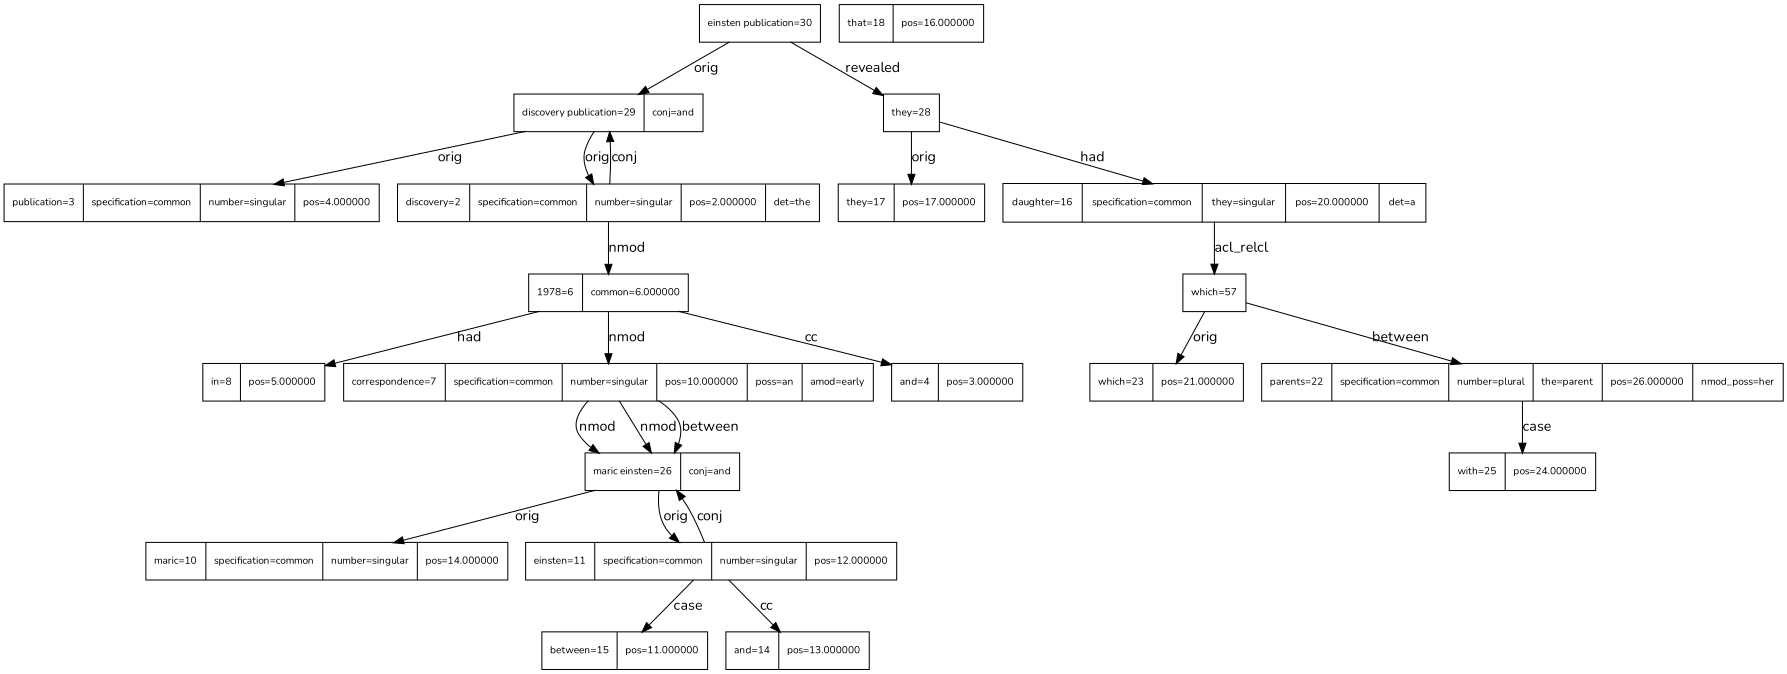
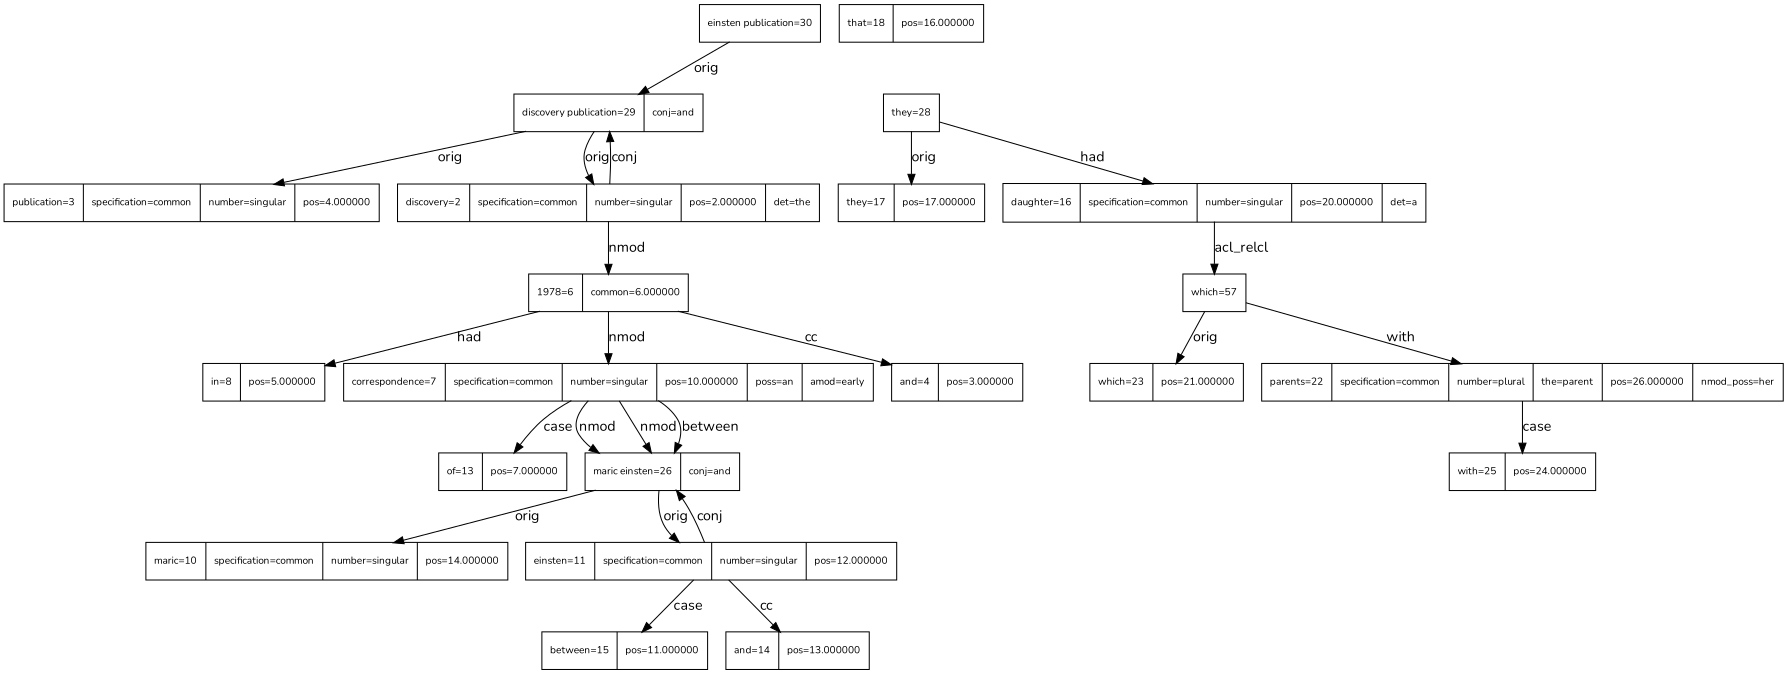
edge "einsten publication=30" -> "they=28": removed, label "revealed"
node "daughter=16": text "they=singular" -> "number=singular"
edge "which=57" -> "parents=22": label "between" -> "with"
node "of=13": added
